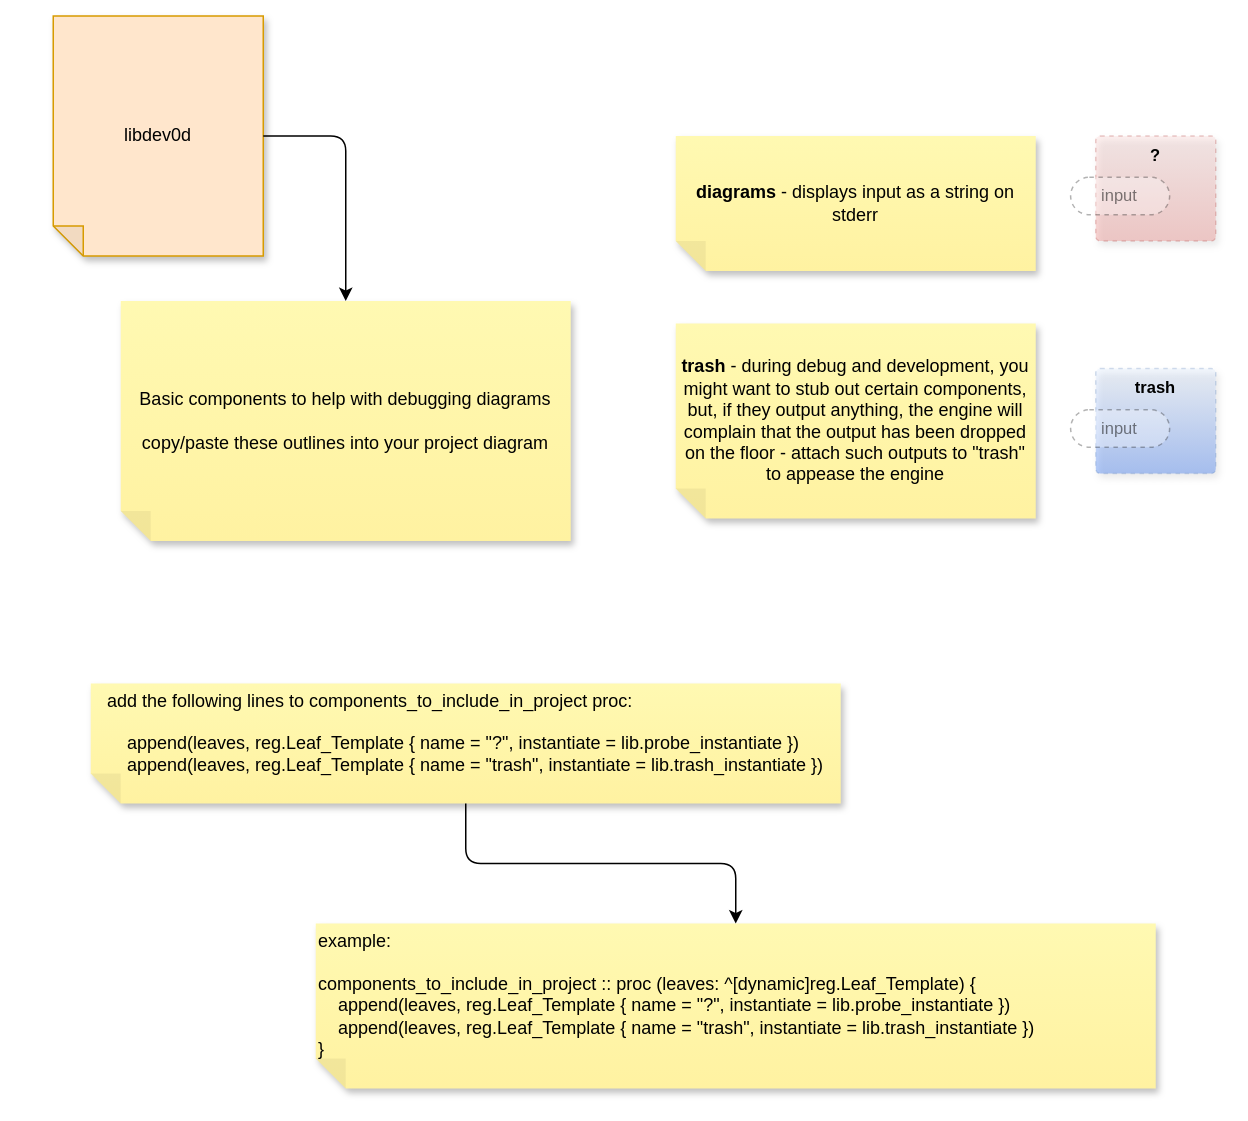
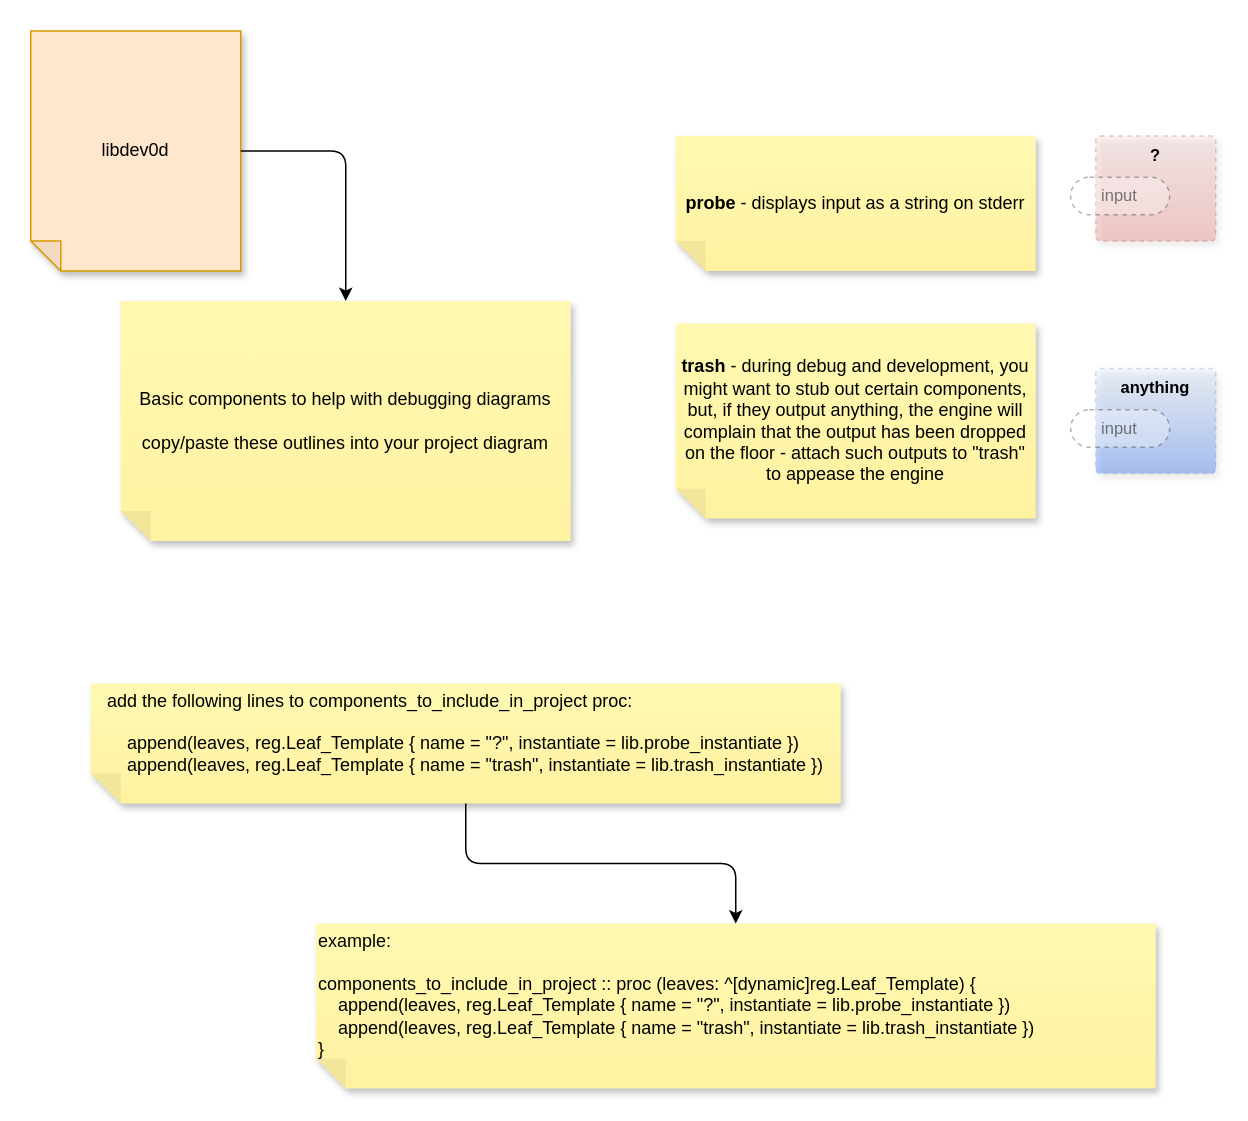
node "libdev0d": moved (158, 136) -> (136, 151)
node "diagrams - displays input as a string on stderr": label "diagrams - displays input as a string on stderr" -> "probe - displays input as a string on stderr"
node "trash": label "trash" -> "anything"
